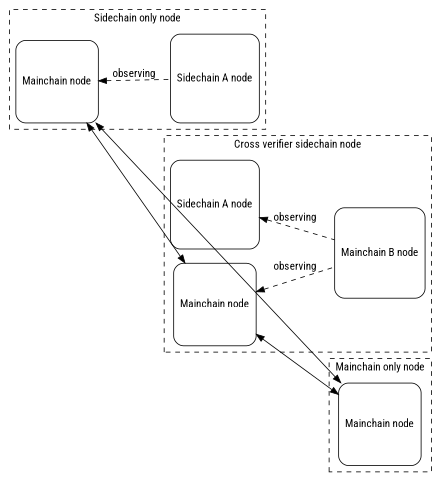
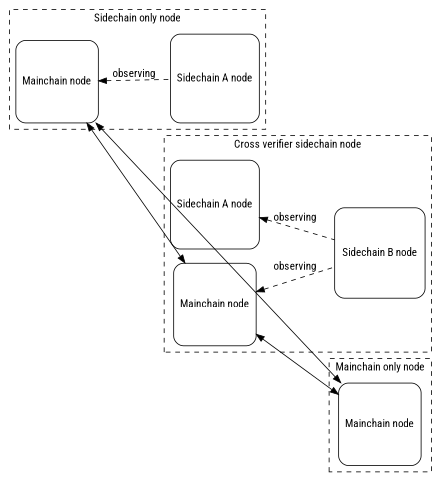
node "Mainchain B node": label "Mainchain B node" -> "Sidechain B node"
